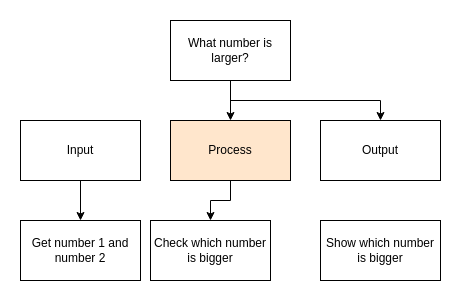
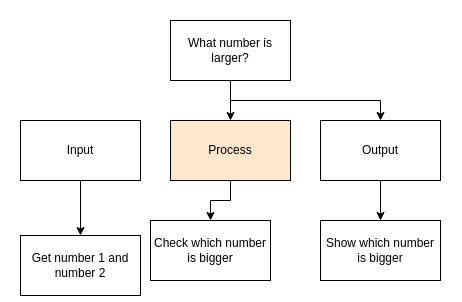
edge "Output" -> "Show which number is bigger": added
node "Get number 1 and number 2": moved (81, 251) -> (81, 266)
